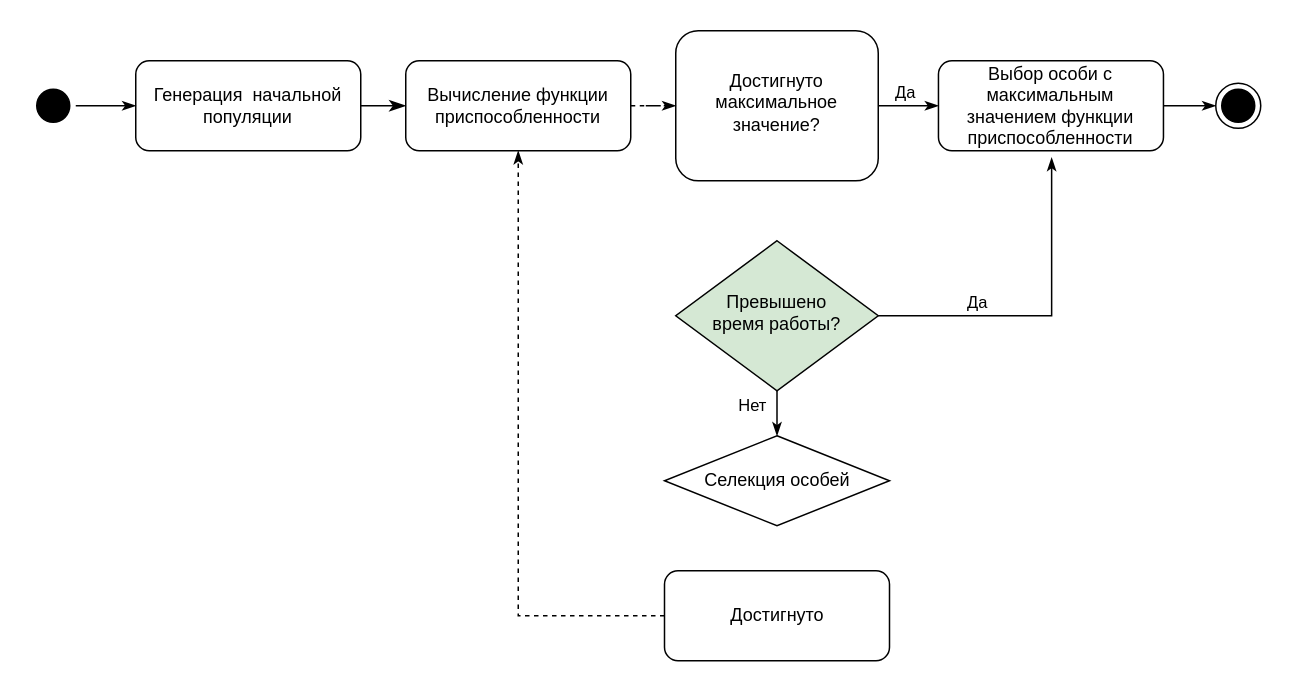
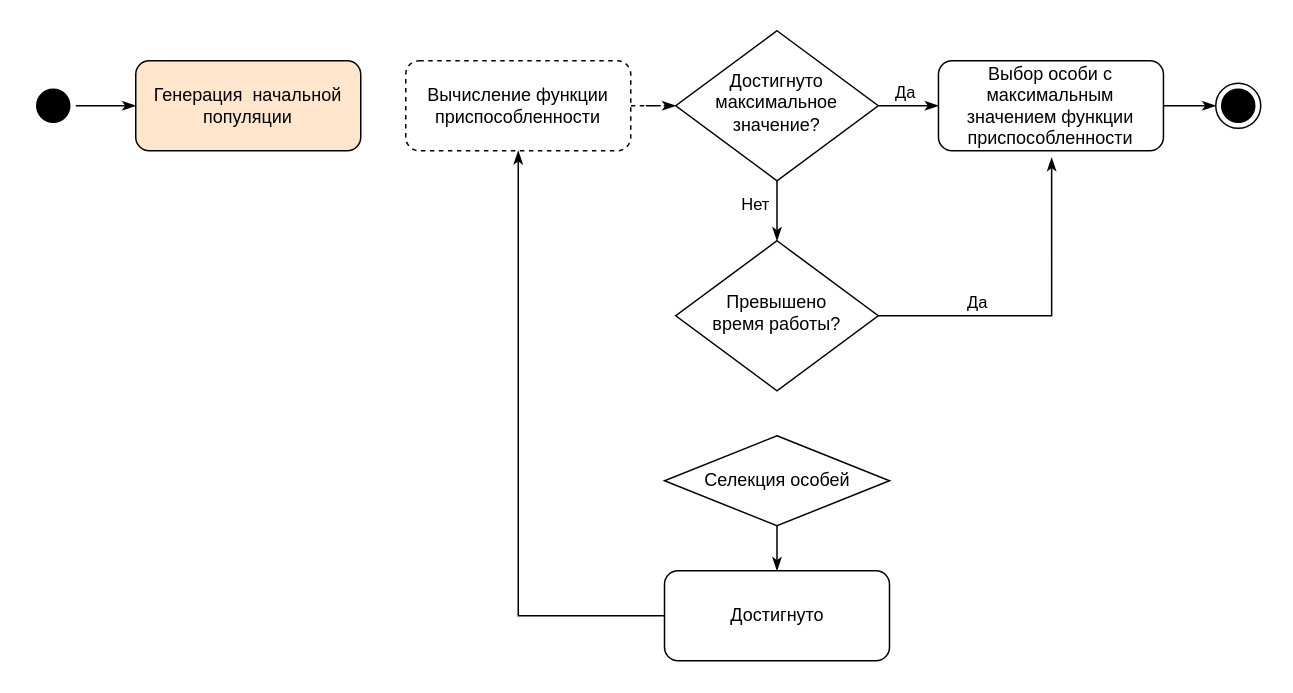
node "Генерация начальной популяции": fillcolor #ffffff -> #ffe6cc
edge "Генерация начальной популяции" -> "Вычисление функции приспособленности": removed
node "Вычисление функции приспособленности": style solid -> dashed
node "Достигнуто максимальное значение?": shape rounded rectangle -> diamond
edge "Достигнуто максимальное значение?" -> "Превышено время работы?": added, label "Нет"
node "Превышено время работы?": fillcolor #d5e8d4 -> #ffffff
edge "Превышено время работы?" -> "Селекция особей": removed, label "Нет"
edge "Достигнуто" -> "Вычисление функции приспособленности": style dashed -> solid
edge "Селекция особей" -> "Достигнуто": added
